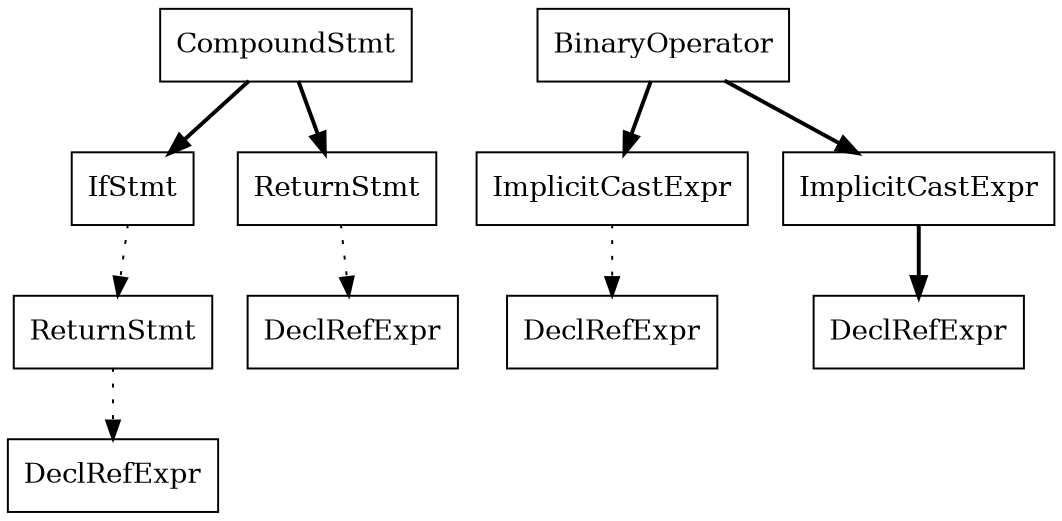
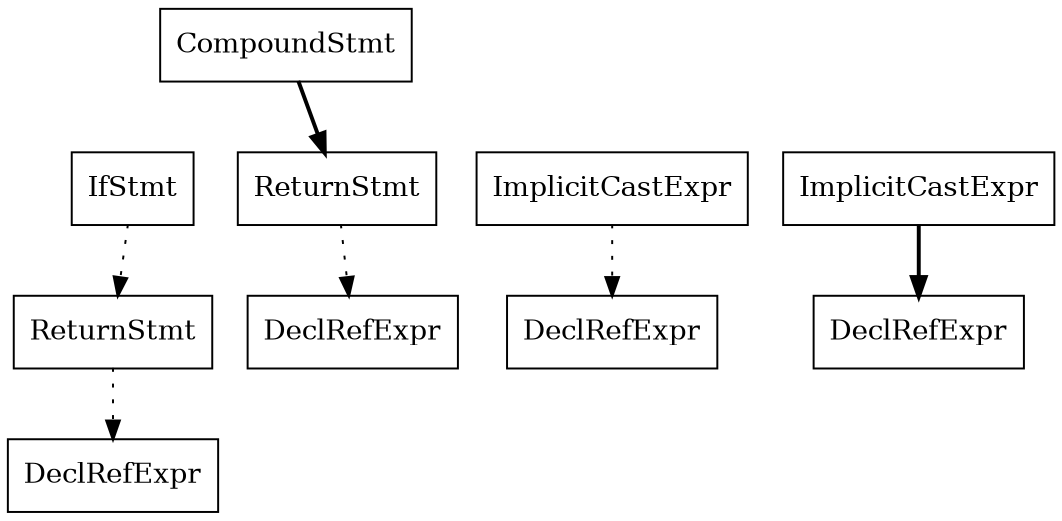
node "BinaryOperator": removed
edge "CompoundStmt" -> "IfStmt": removed
